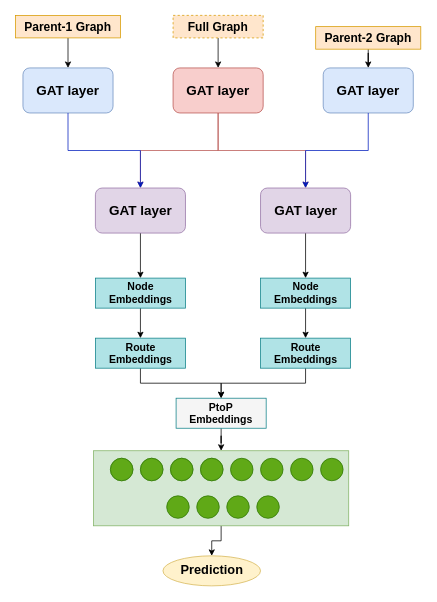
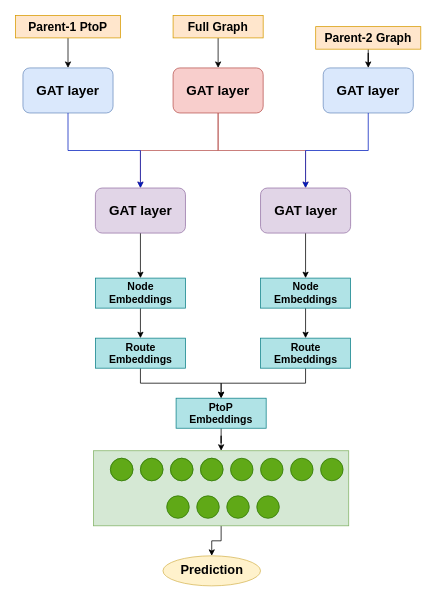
node "Parent-1 Graph": label "Parent-1 Graph" -> "Parent-1 PtoP"
node "Full Graph": style dashed -> solid
node "PtoP Embeddings": fillcolor #f5f5f5 -> #b0e3e6
